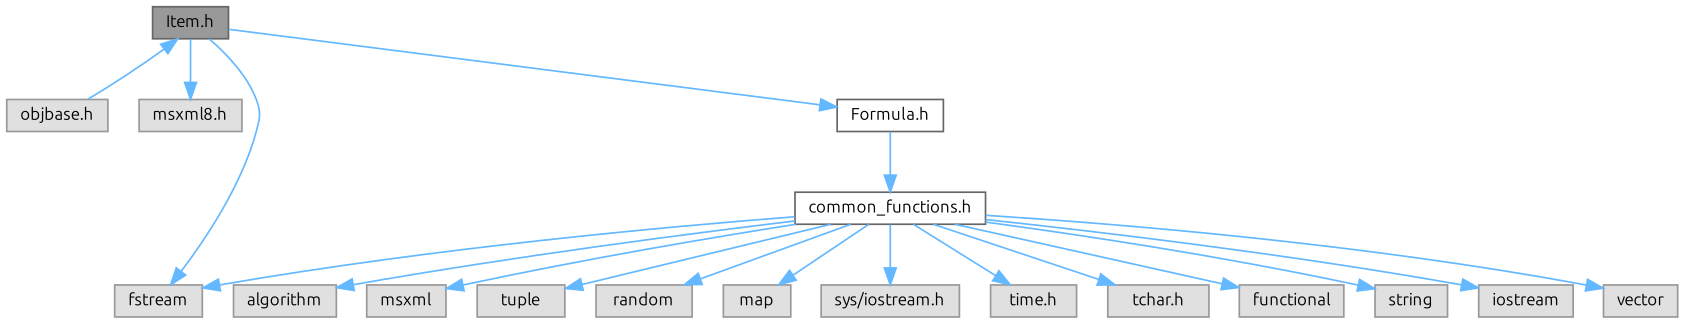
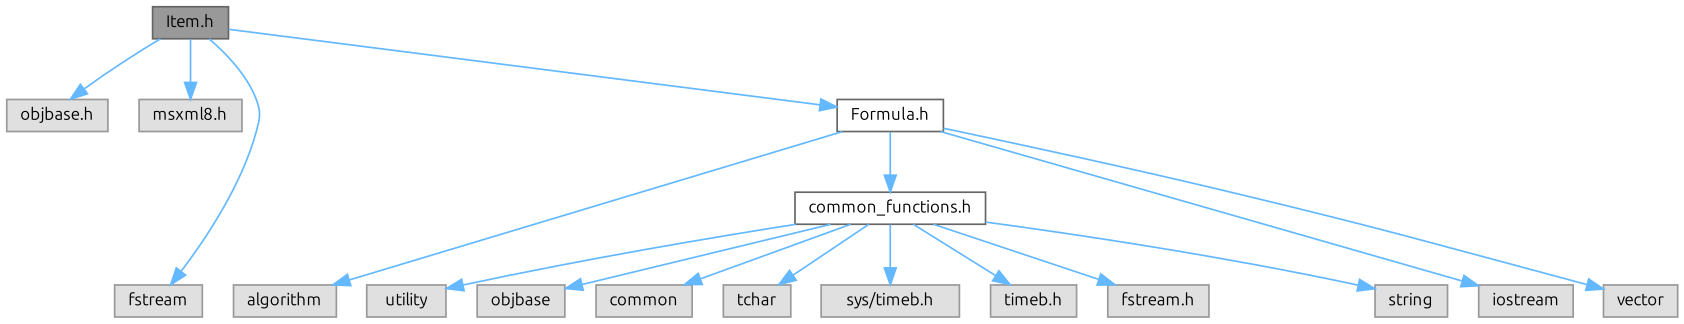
edge "objbase.h" -> "Item.h": reversed
edge "common_functions.h" -> "vector": now "Formula.h" -> "vector"
edge "common_functions.h" -> "fstream": removed
edge "common_functions.h" -> "iostream": now "Formula.h" -> "iostream"
edge "common_functions.h" -> "algorithm": now "Formula.h" -> "algorithm"
node "msxml": label "msxml" -> "utility"
node "tuple": label "tuple" -> "objbase"
node "random": label "random" -> "common"
node "map": label "map" -> "tchar"
node "sys/iostream.h": label "sys/iostream.h" -> "sys/timeb.h"
node "time.h": label "time.h" -> "timeb.h"
node "tchar.h": label "tchar.h" -> "fstream.h"
node "functional": removed
